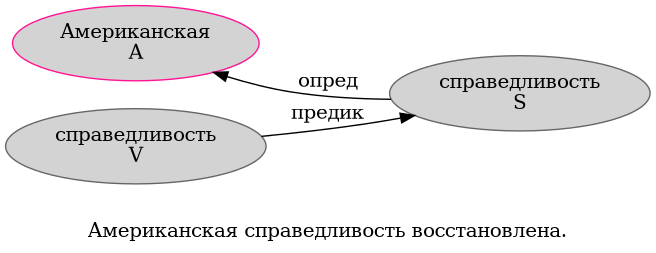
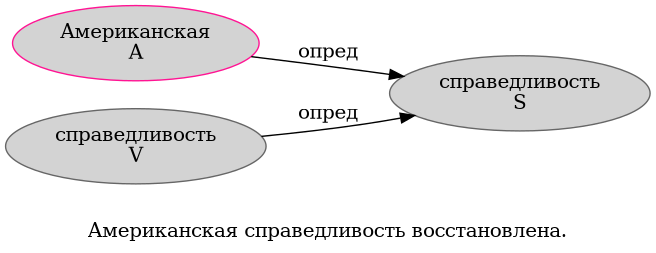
edge "справедливость S" -> "Американская A": reversed
edge "справедливость V" -> "справедливость S": label "предик" -> "опред"
